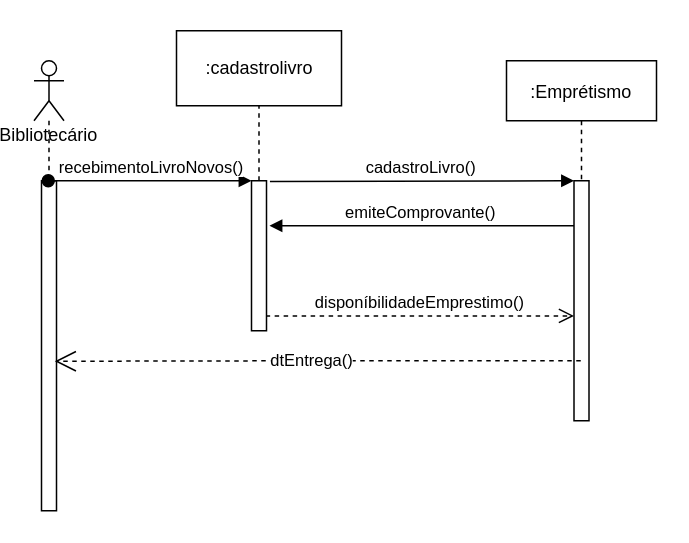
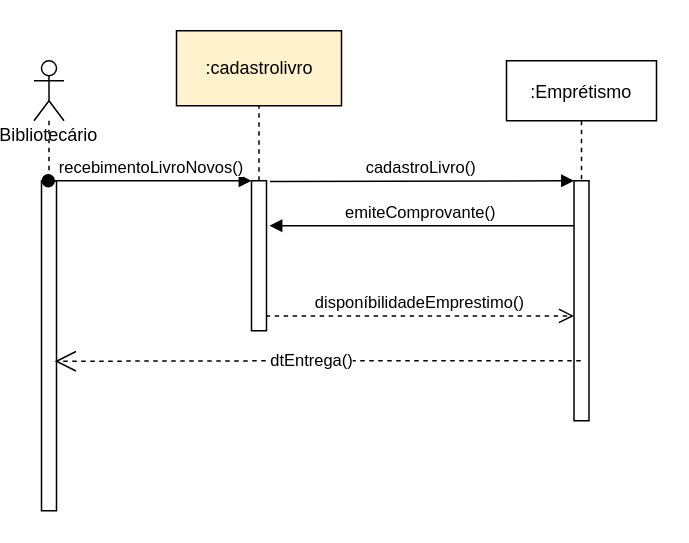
node ":cadastrolivro": fillcolor #ffffff -> #fff2cc
